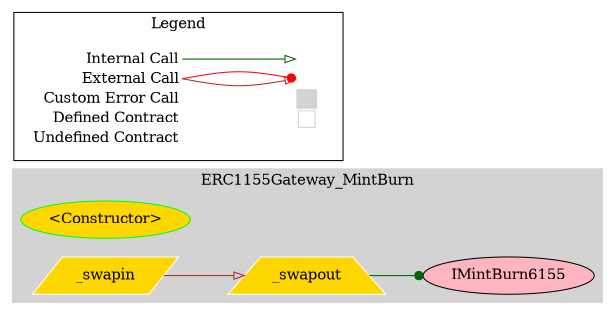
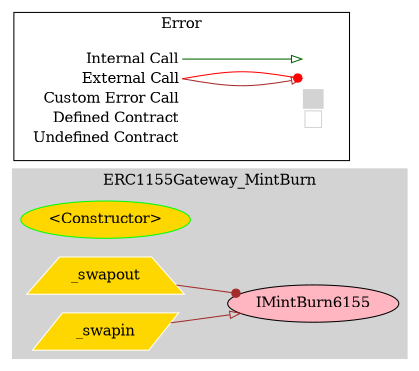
cluster "Legend": label "Legend" -> "Error"
edge "_swapin" -> "_swapout": now "_swapin" -> "IMintBurn6155"
edge "_swapout" -> "IMintBurn6155": color darkgreen -> brown
